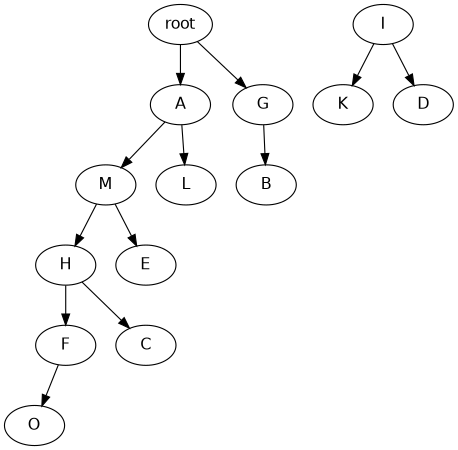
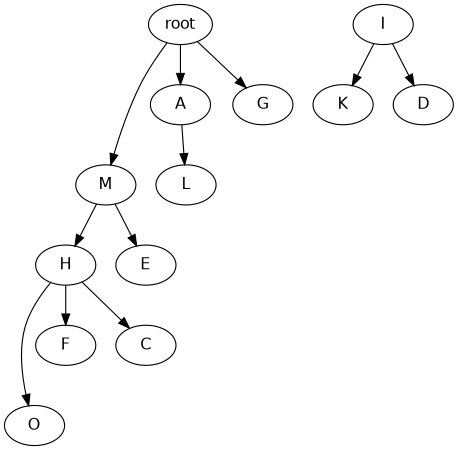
edge "A" -> "M": now "root" -> "M"
node "B": removed
edge "F" -> "O": now "H" -> "O"
